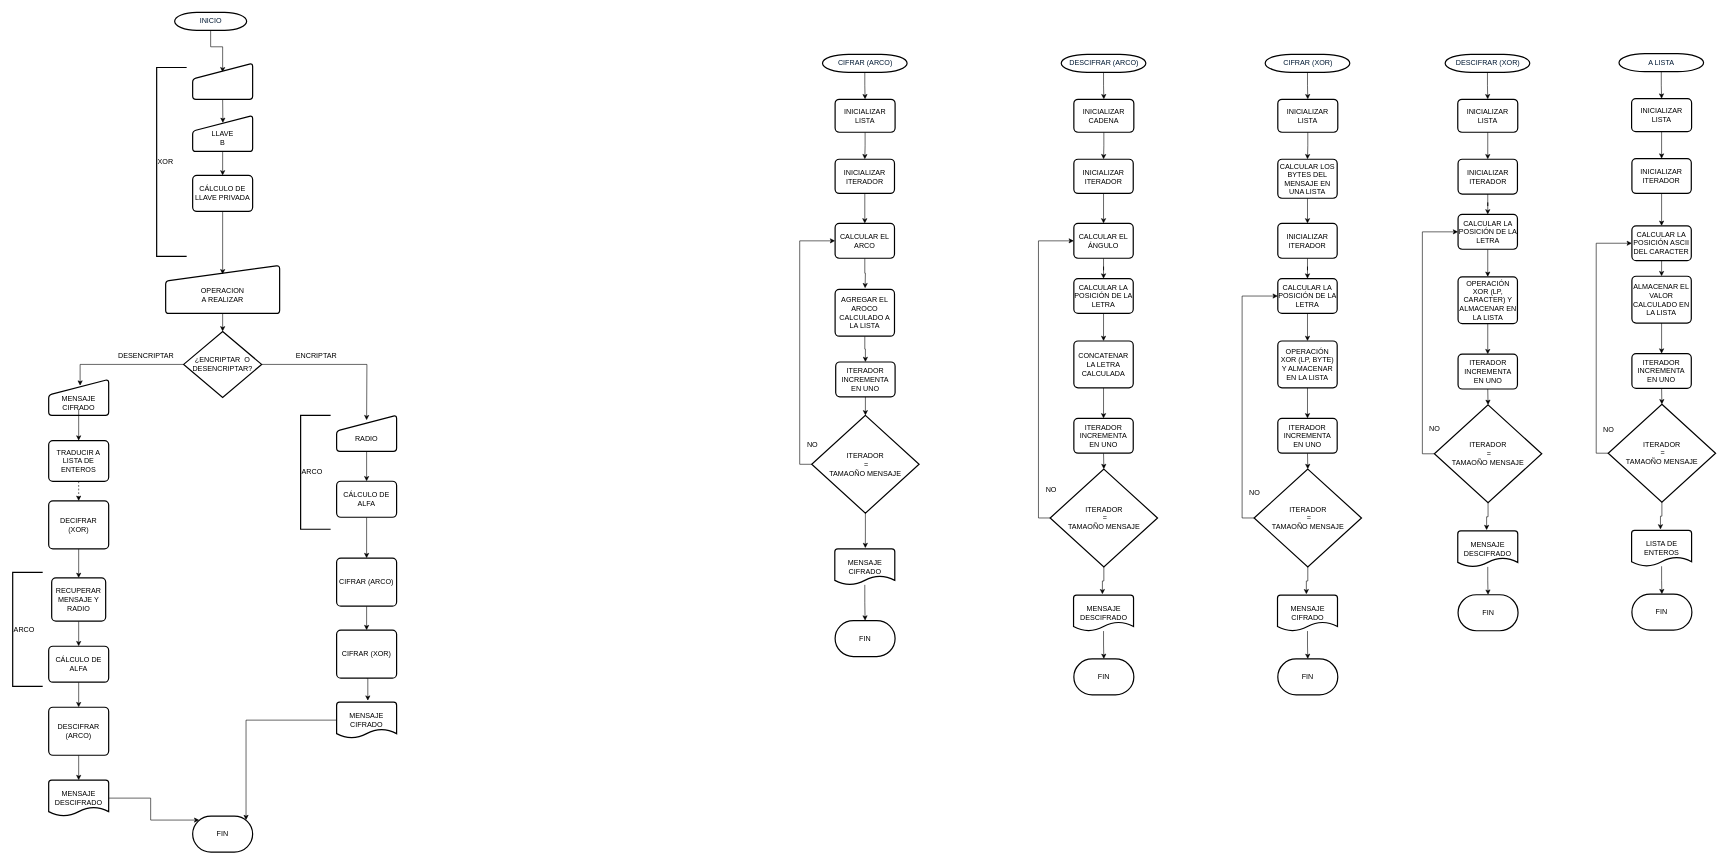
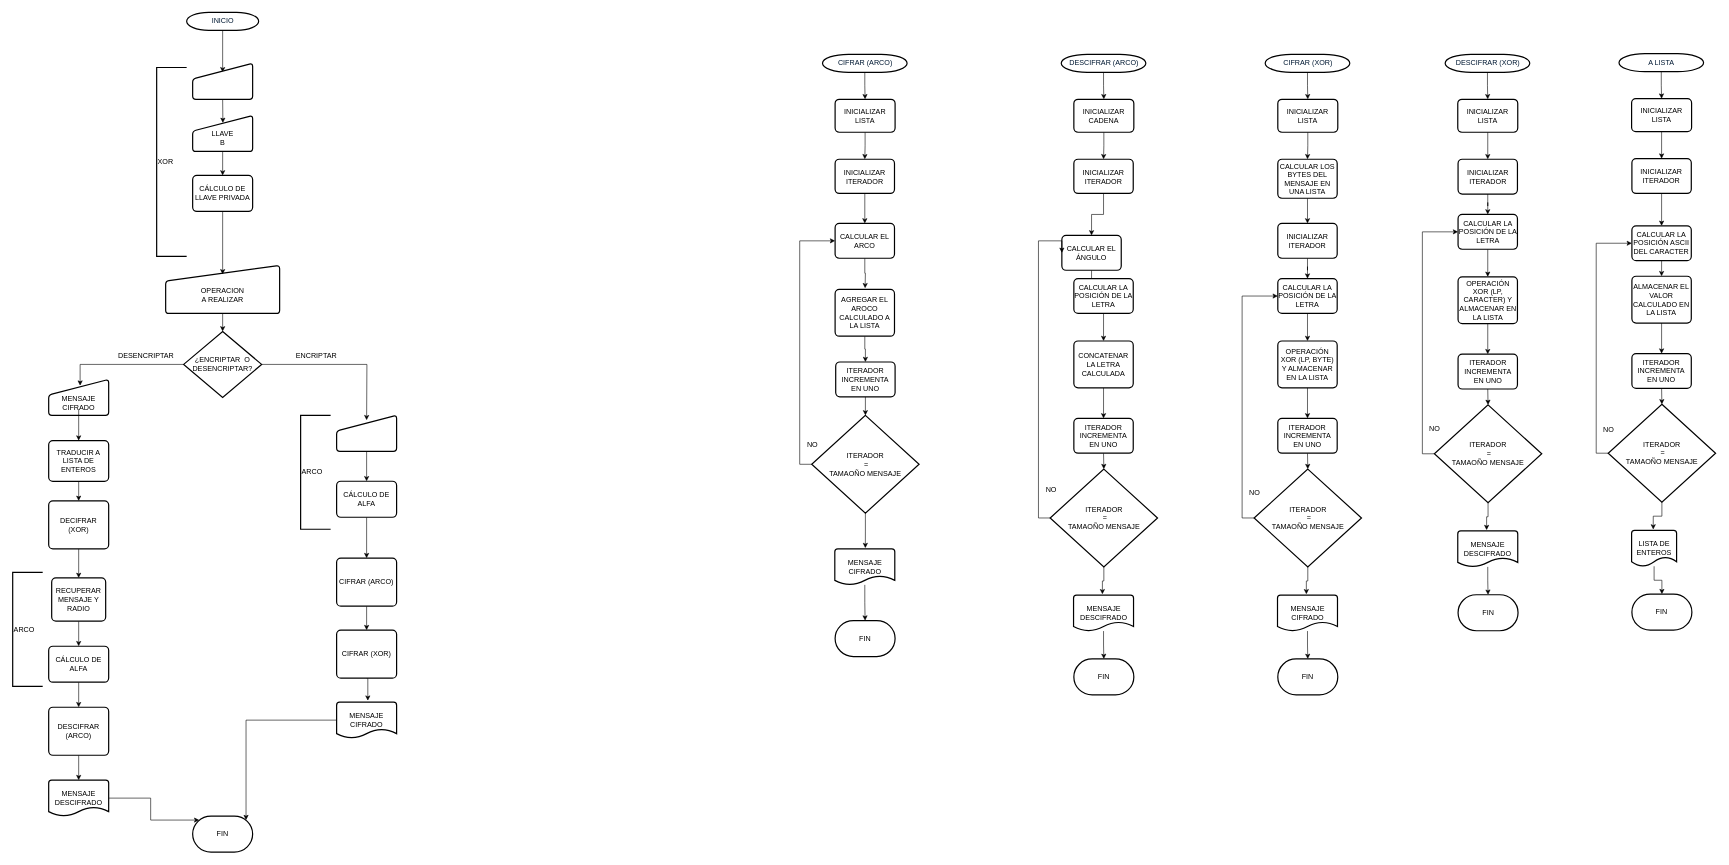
node "INICIO": moved (210, 21) -> (222, 21)
node "CALCULAR EL ÁNGULO": moved (1103, 241) -> (1091, 253)
node "RADIO": removed
edge "TRADUCIR A LISTA DE ENTEROS" -> "DECIFRAR (XOR)": style dashed -> solid
node "LISTA DE ENTEROS": size 60x36 -> 45x36
